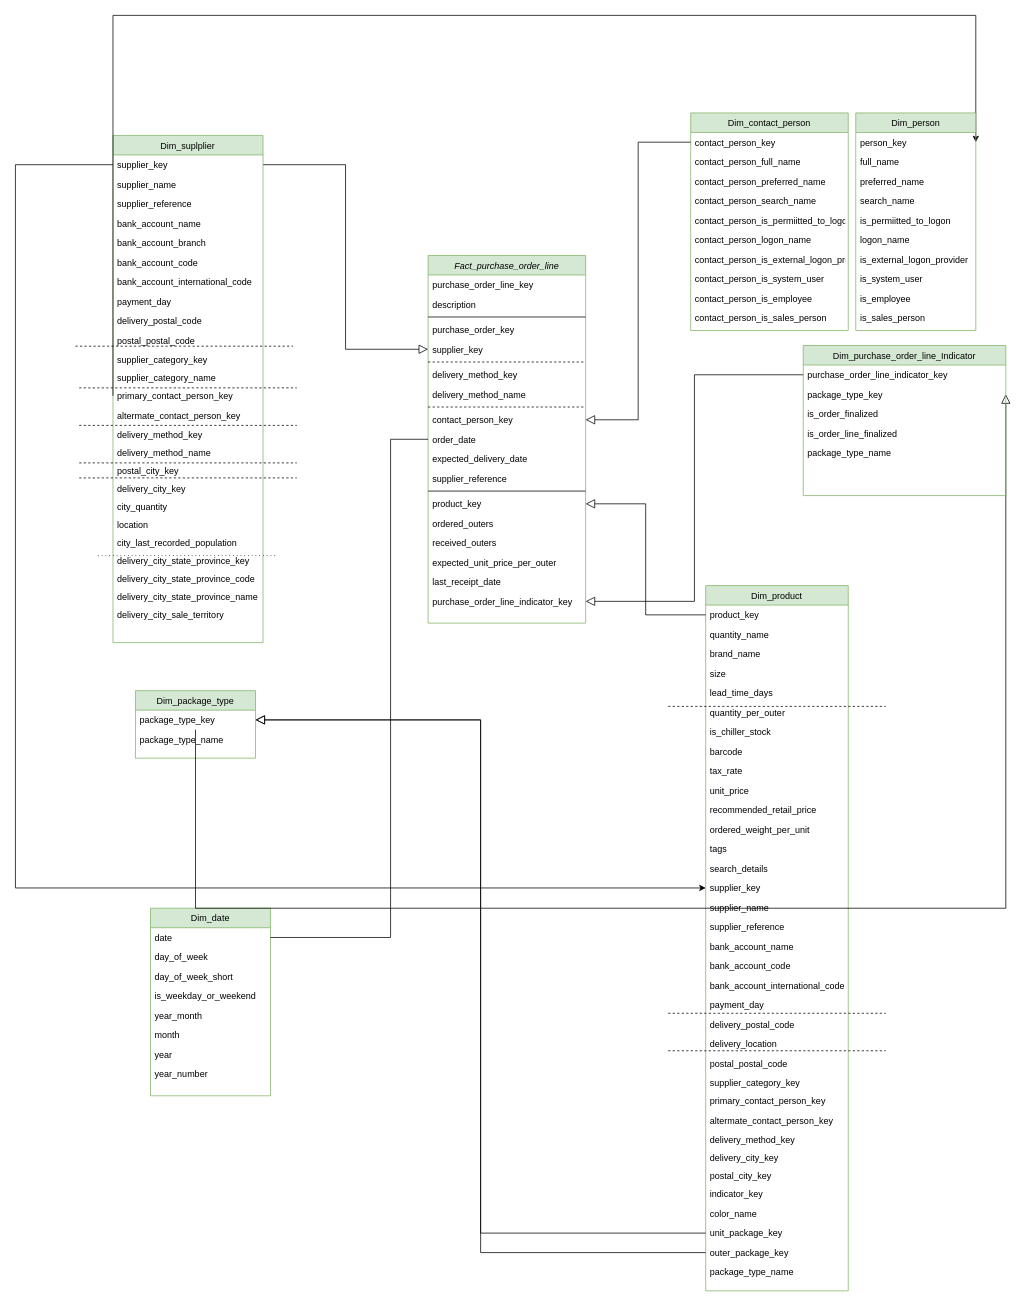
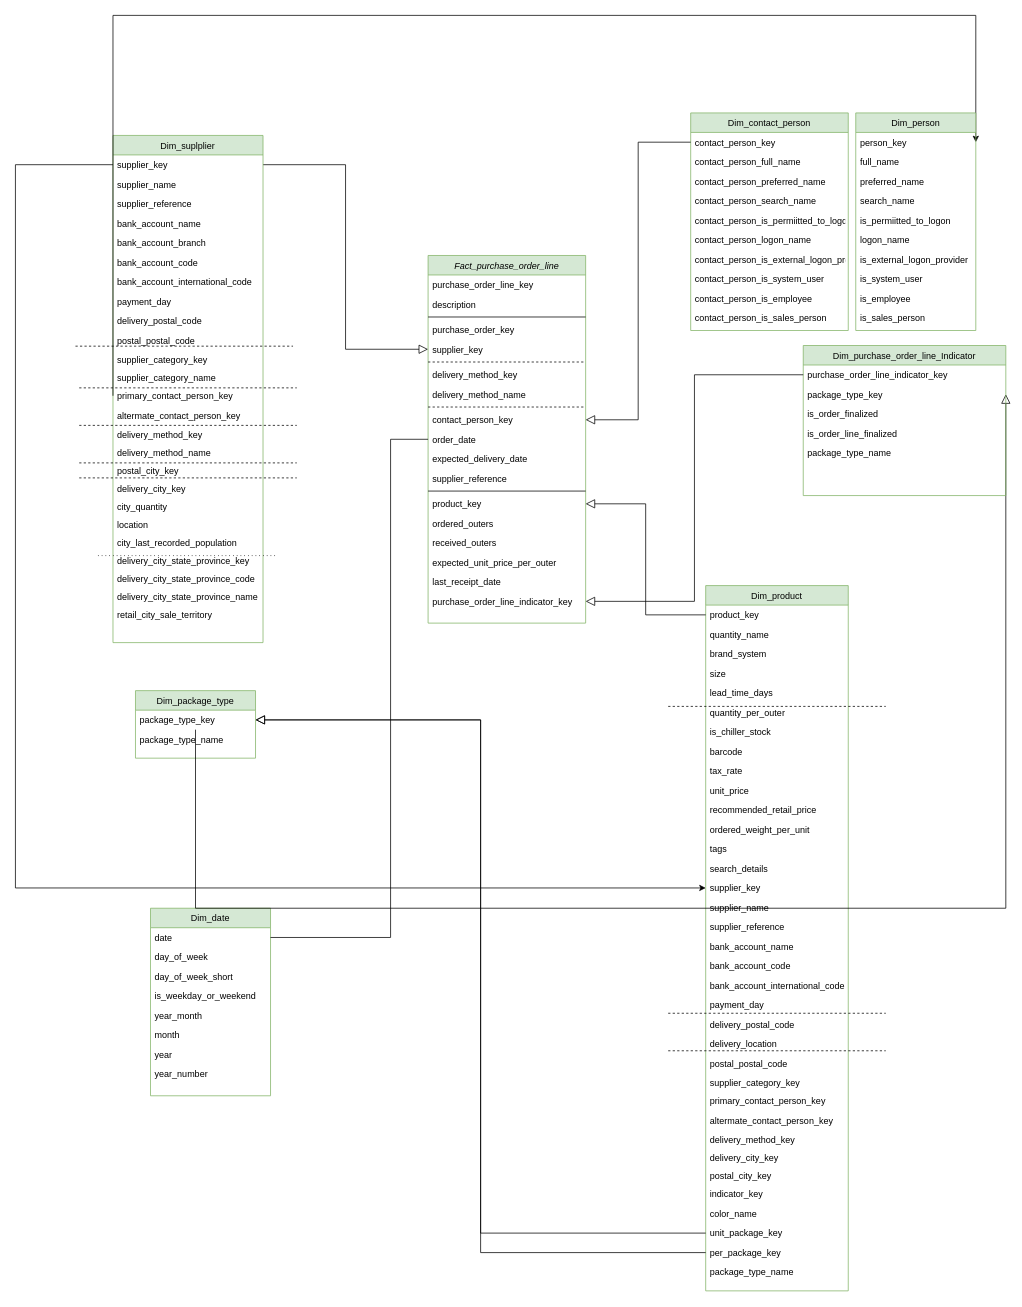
node "delivery_city_sale_territory": label "delivery_city_sale_territory" -> "retail_city_sale_territory"
node "brand_name": label "brand_name" -> "brand_system"
node "outer_package_key": label "outer_package_key" -> "per_package_key"
